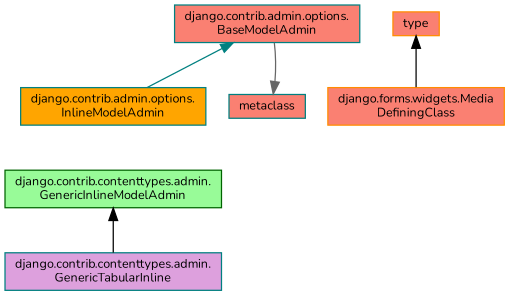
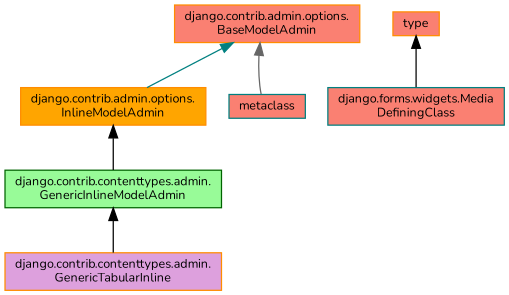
node "django.contrib.admin.options. BaseModelAdmin": color teal -> darkorange
edge "django.contrib.admin.options. BaseModelAdmin" -> "metaclass": reversed
node "django.contrib.admin.options. InlineModelAdmin": color teal -> darkorange
node "django.forms.widgets.Media DefiningClass": color darkorange -> teal
edge "django.contrib.contenttypes.admin. GenericInlineModelAdmin" -> "django.contrib.admin.options. InlineModelAdmin": added
node "django.contrib.contenttypes.admin. GenericTabularInline": color teal -> darkorange
